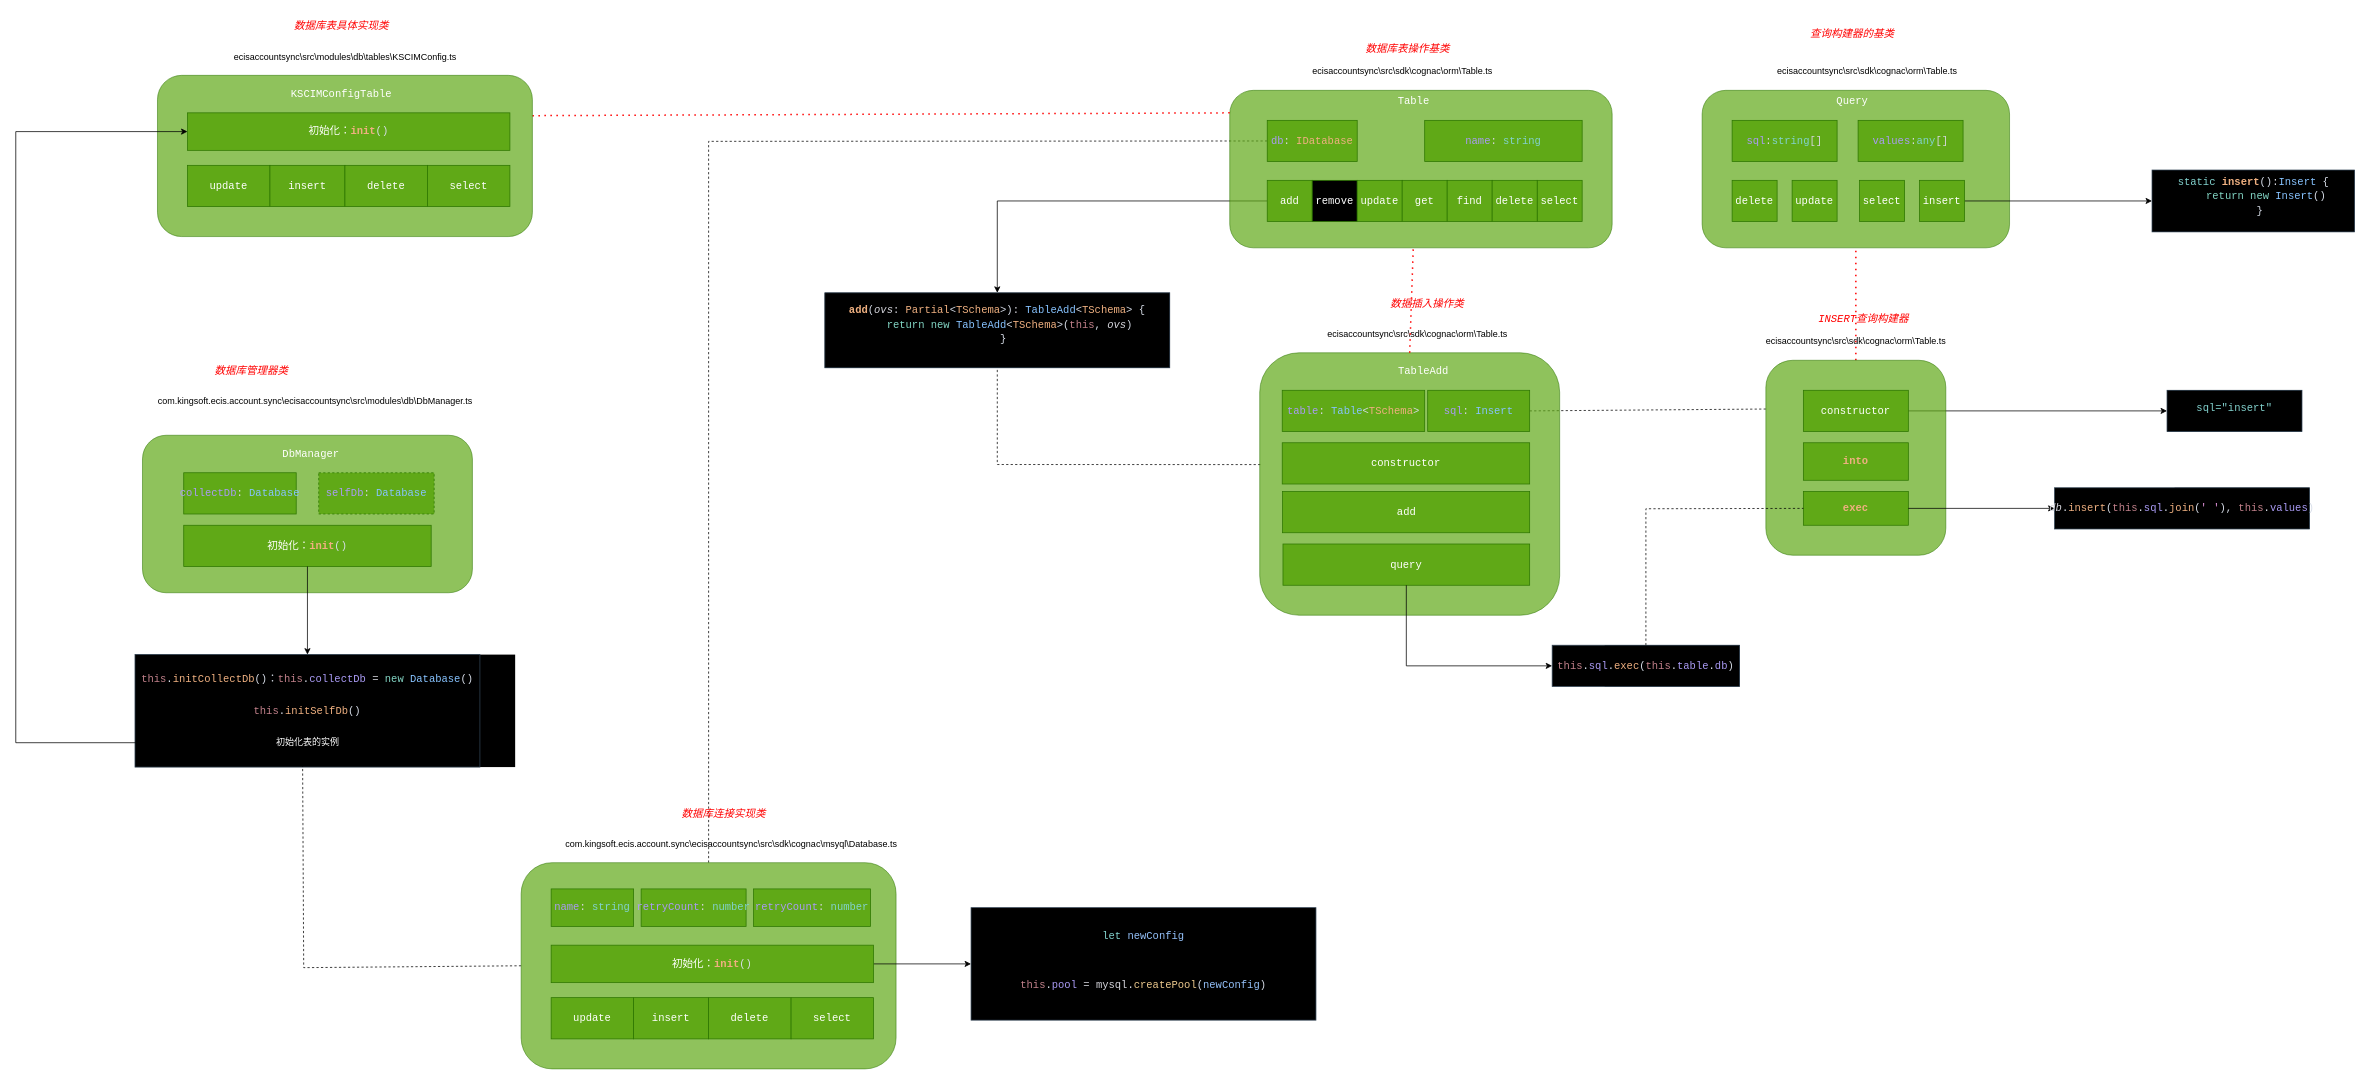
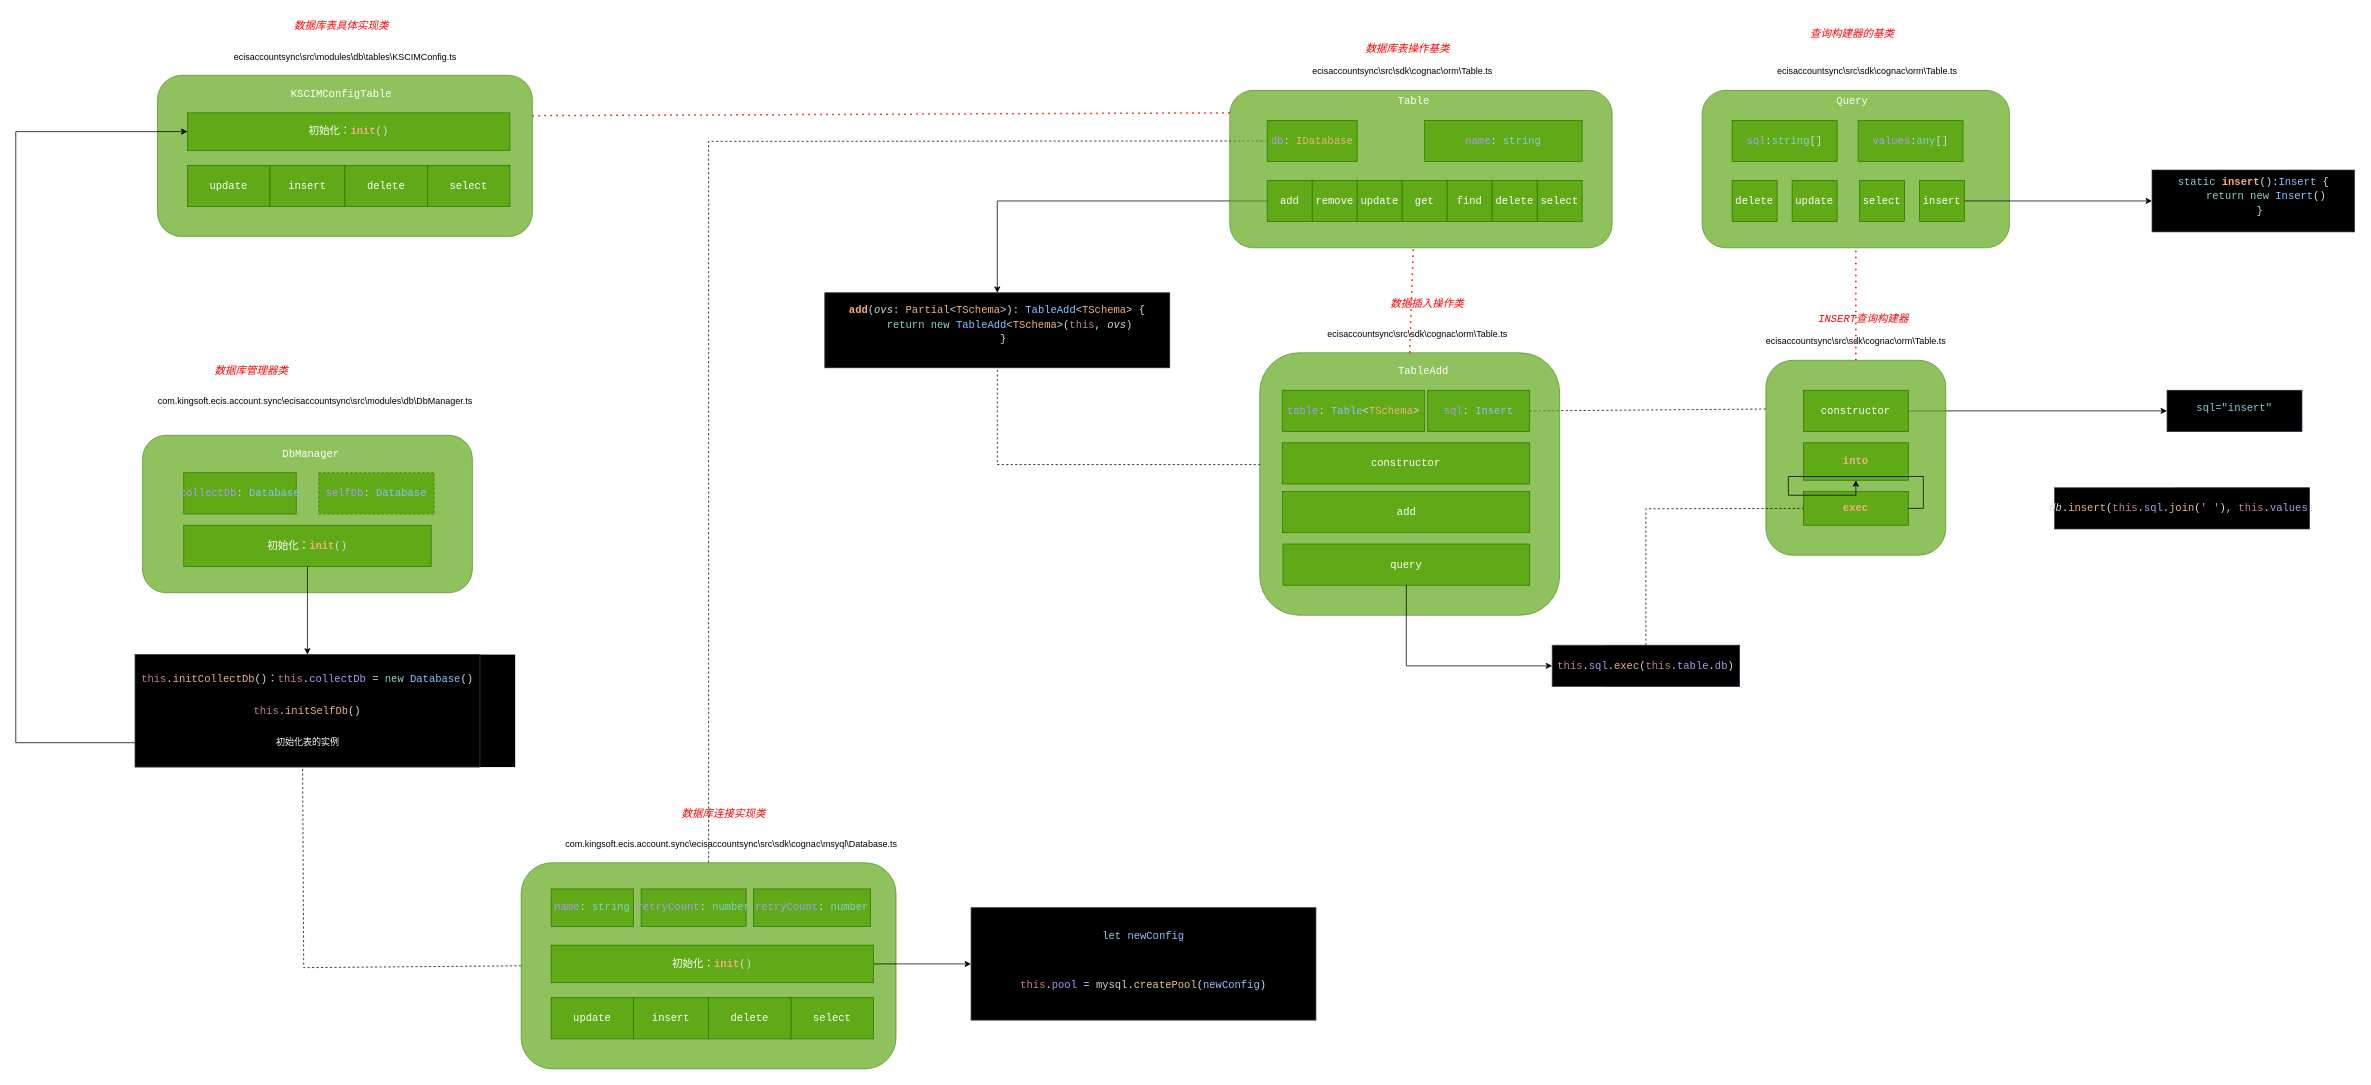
node "remove": fillcolor #000000 -> #60a917
edge "exec" -> "db.insert(this.sql.join(' '), this.values)": now "exec" -> "into"
